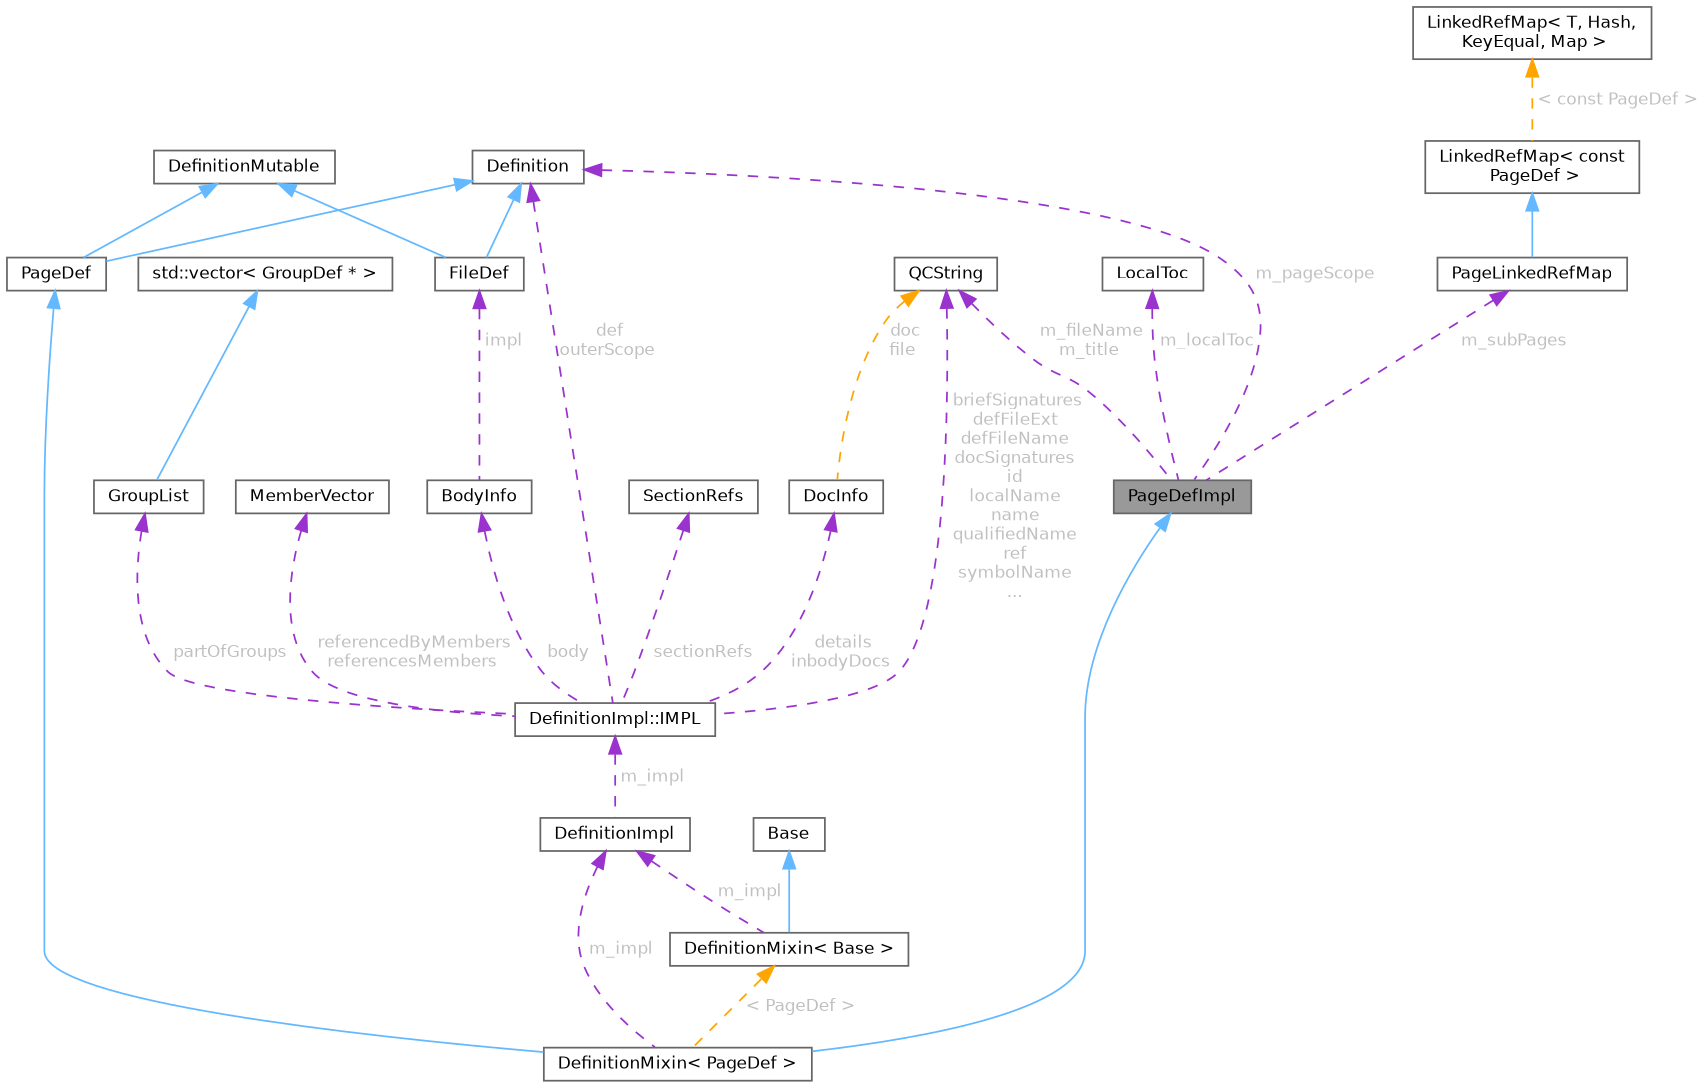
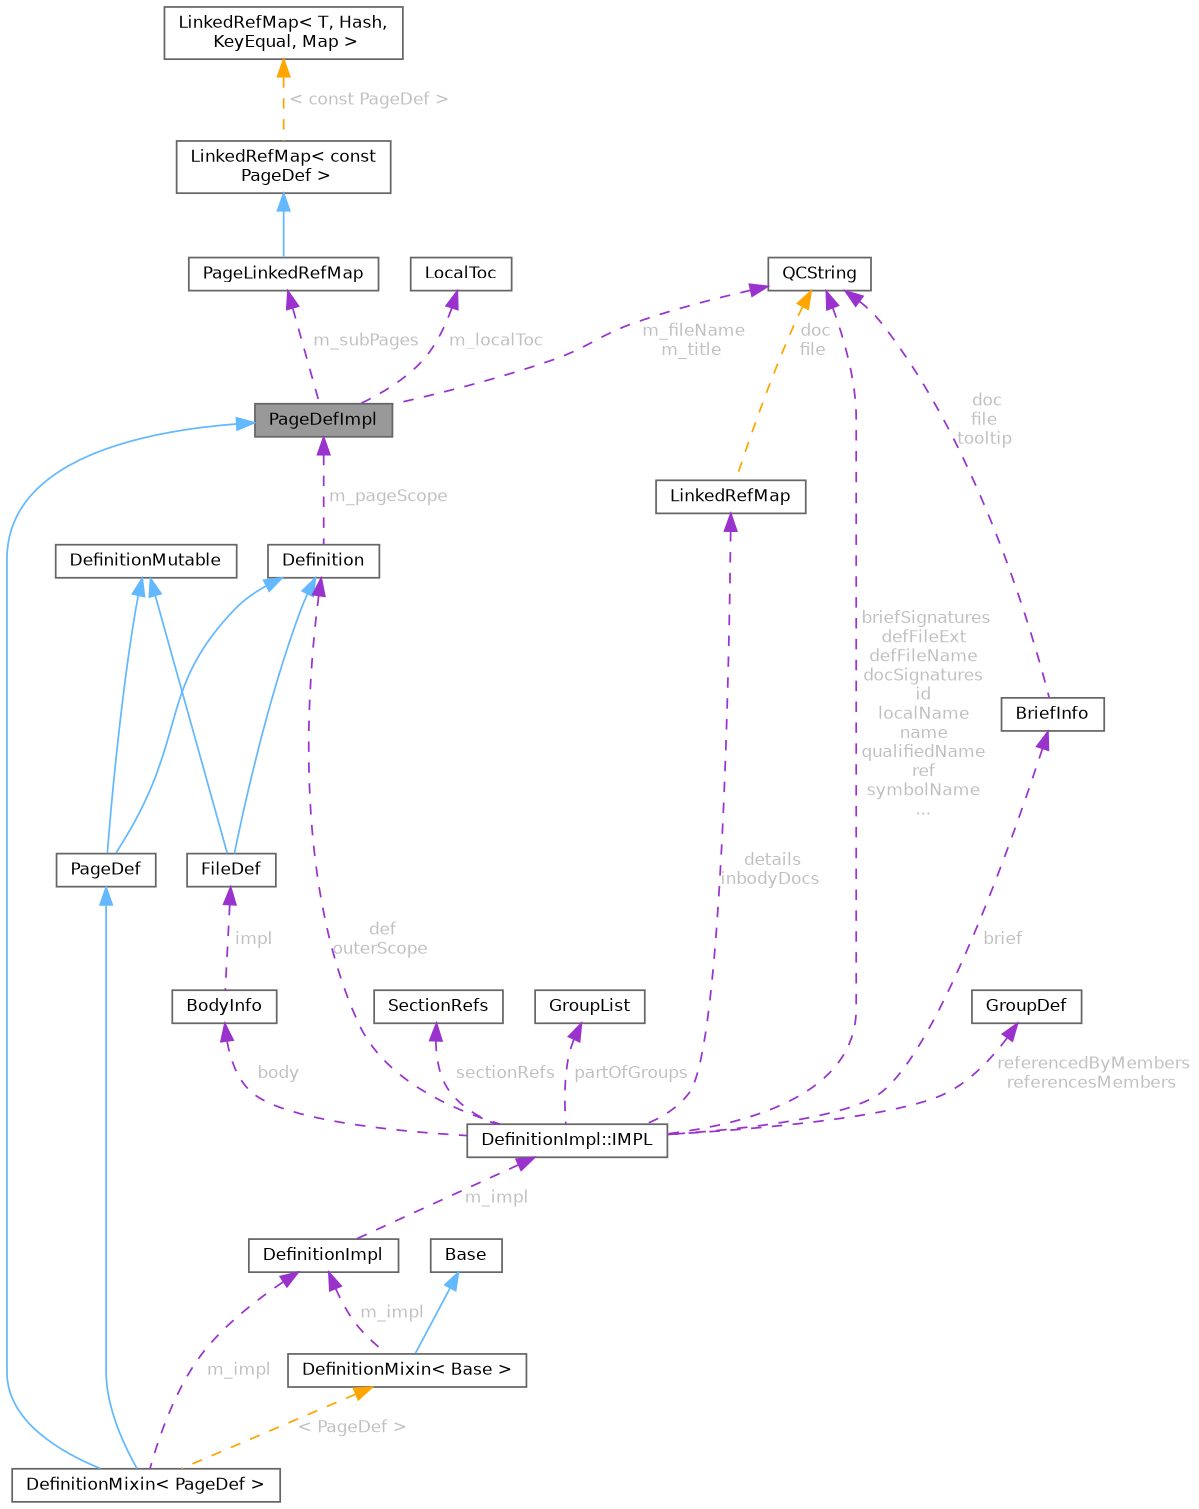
edge "PageDefImpl" -> "Definition": reversed
node "std::vector< GroupDef * >": removed
node "MemberVector": label "MemberVector" -> "GroupDef"
node "DocInfo": label "DocInfo" -> "LinkedRefMap"
node "BriefInfo": added
